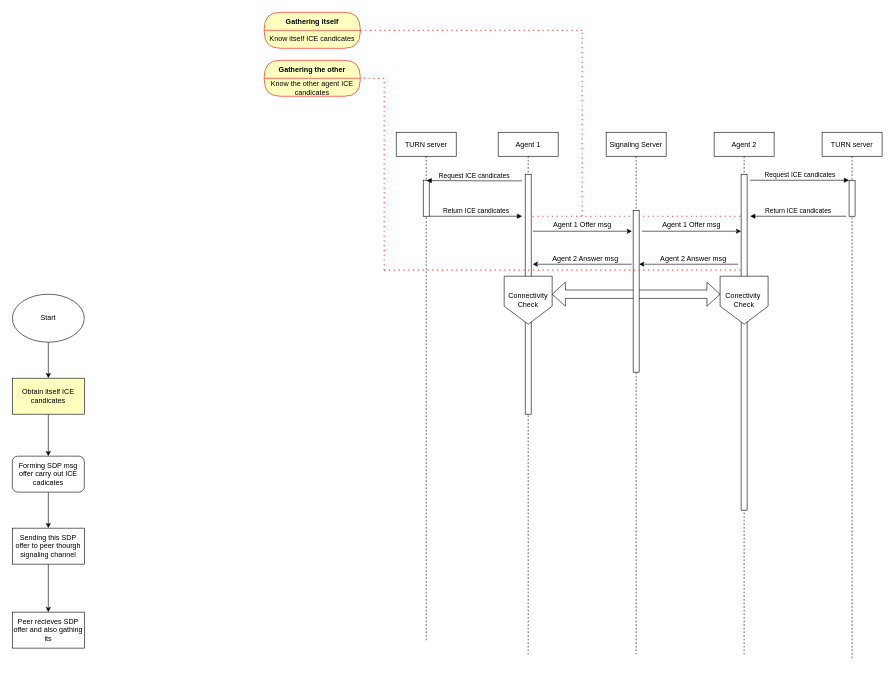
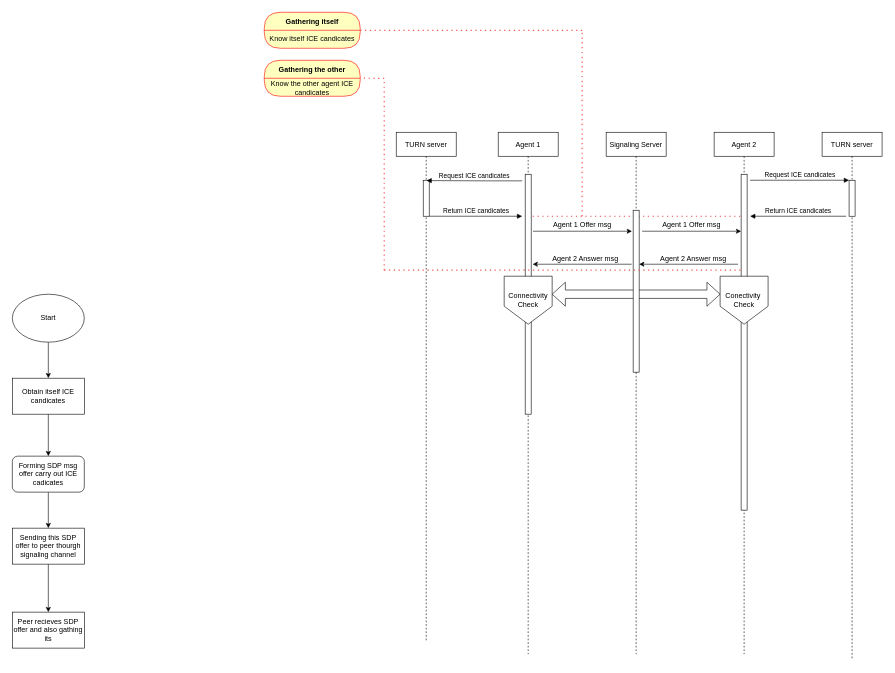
node "Obtain itself ICE candicates": fillcolor #ffffc0 -> #ffffff
